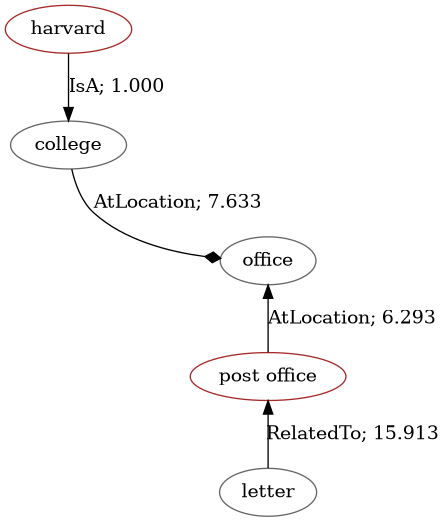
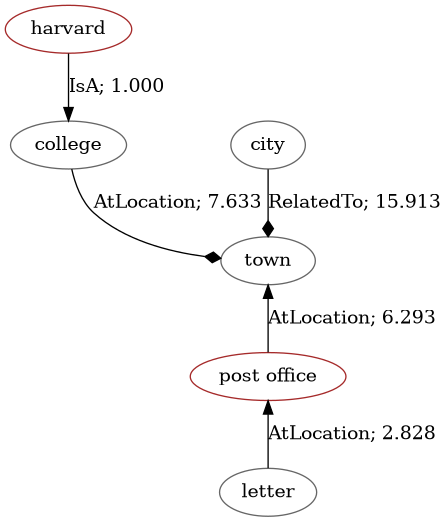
node "city": added
node "office": label "office" -> "town"
edge "letter" -> "post office": label "RelatedTo; 15.913" -> "AtLocation; 2.828"
